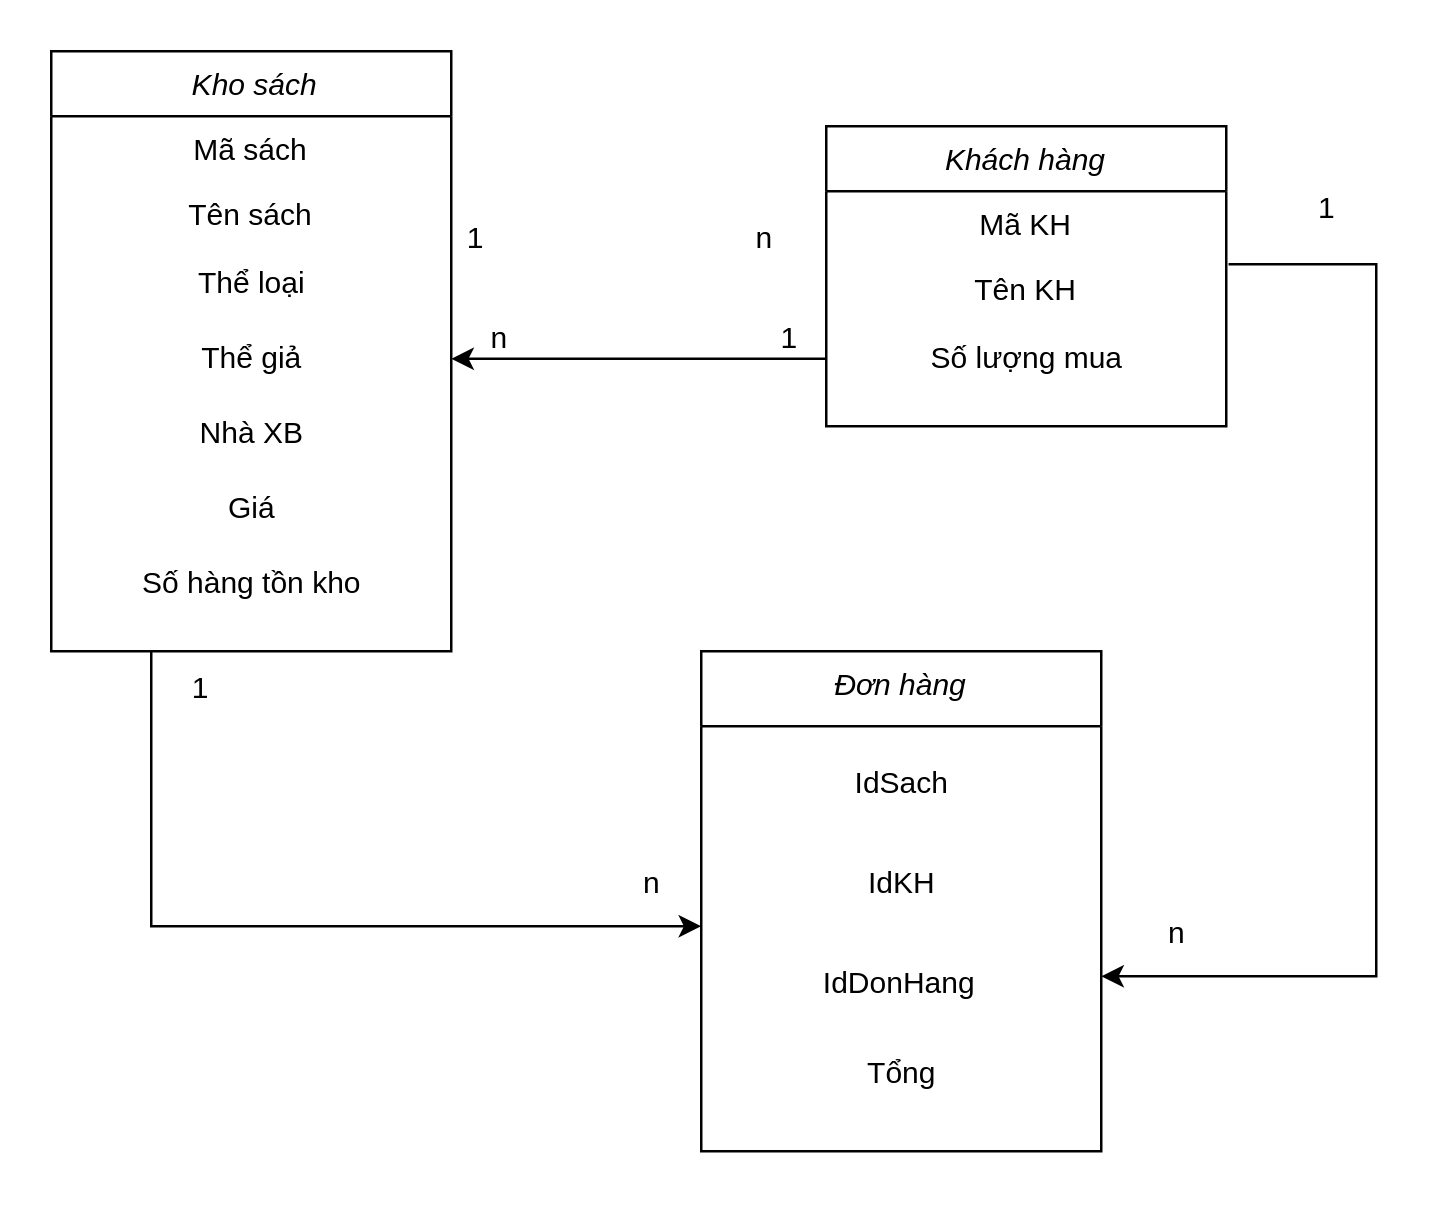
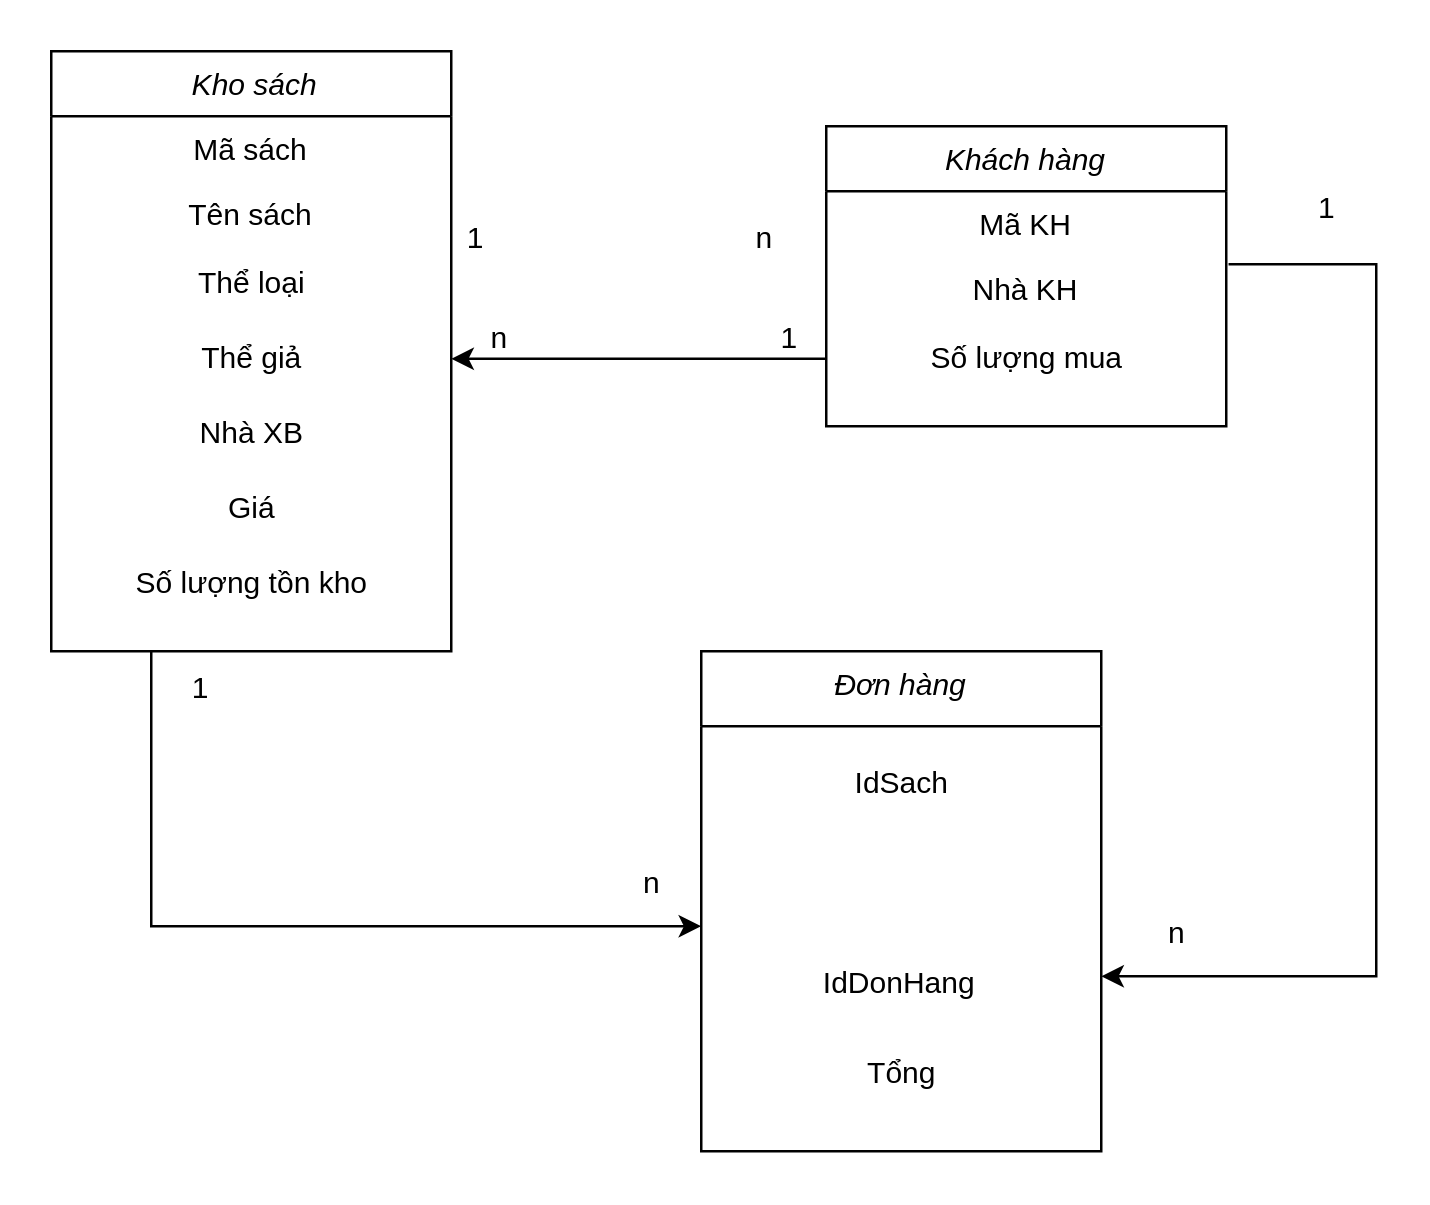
node "Tên KH": label "Tên KH" -> "Nhà KH"
node "Số hàng tồn kho": label "Số hàng tồn kho" -> "Số lượng tồn kho"
node "IdKH": removed
